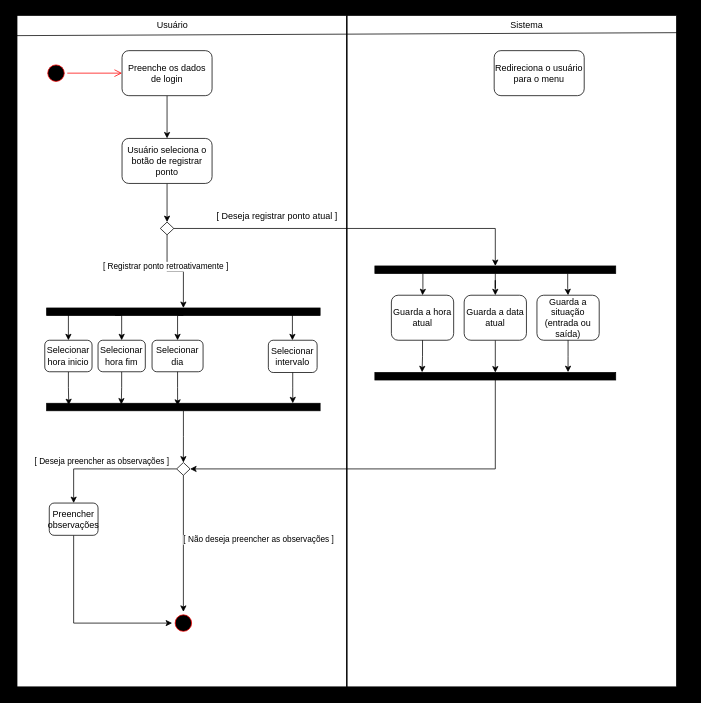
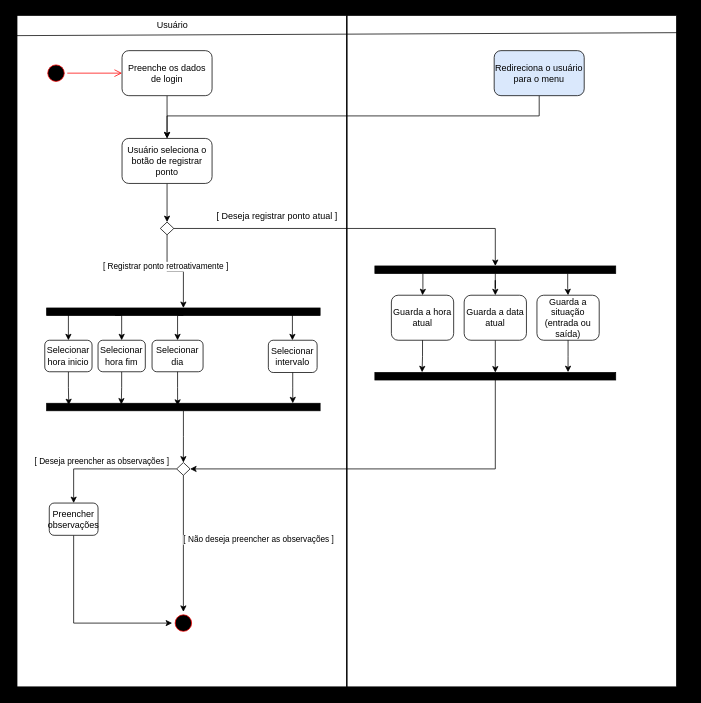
node "Sistema": removed
node "Redireciona o usuário para o menu": fillcolor #ffffff -> #dae8fc
edge "Redireciona o usuário para o menu" -> "Usuário seleciona o botão de registrar ponto": added
